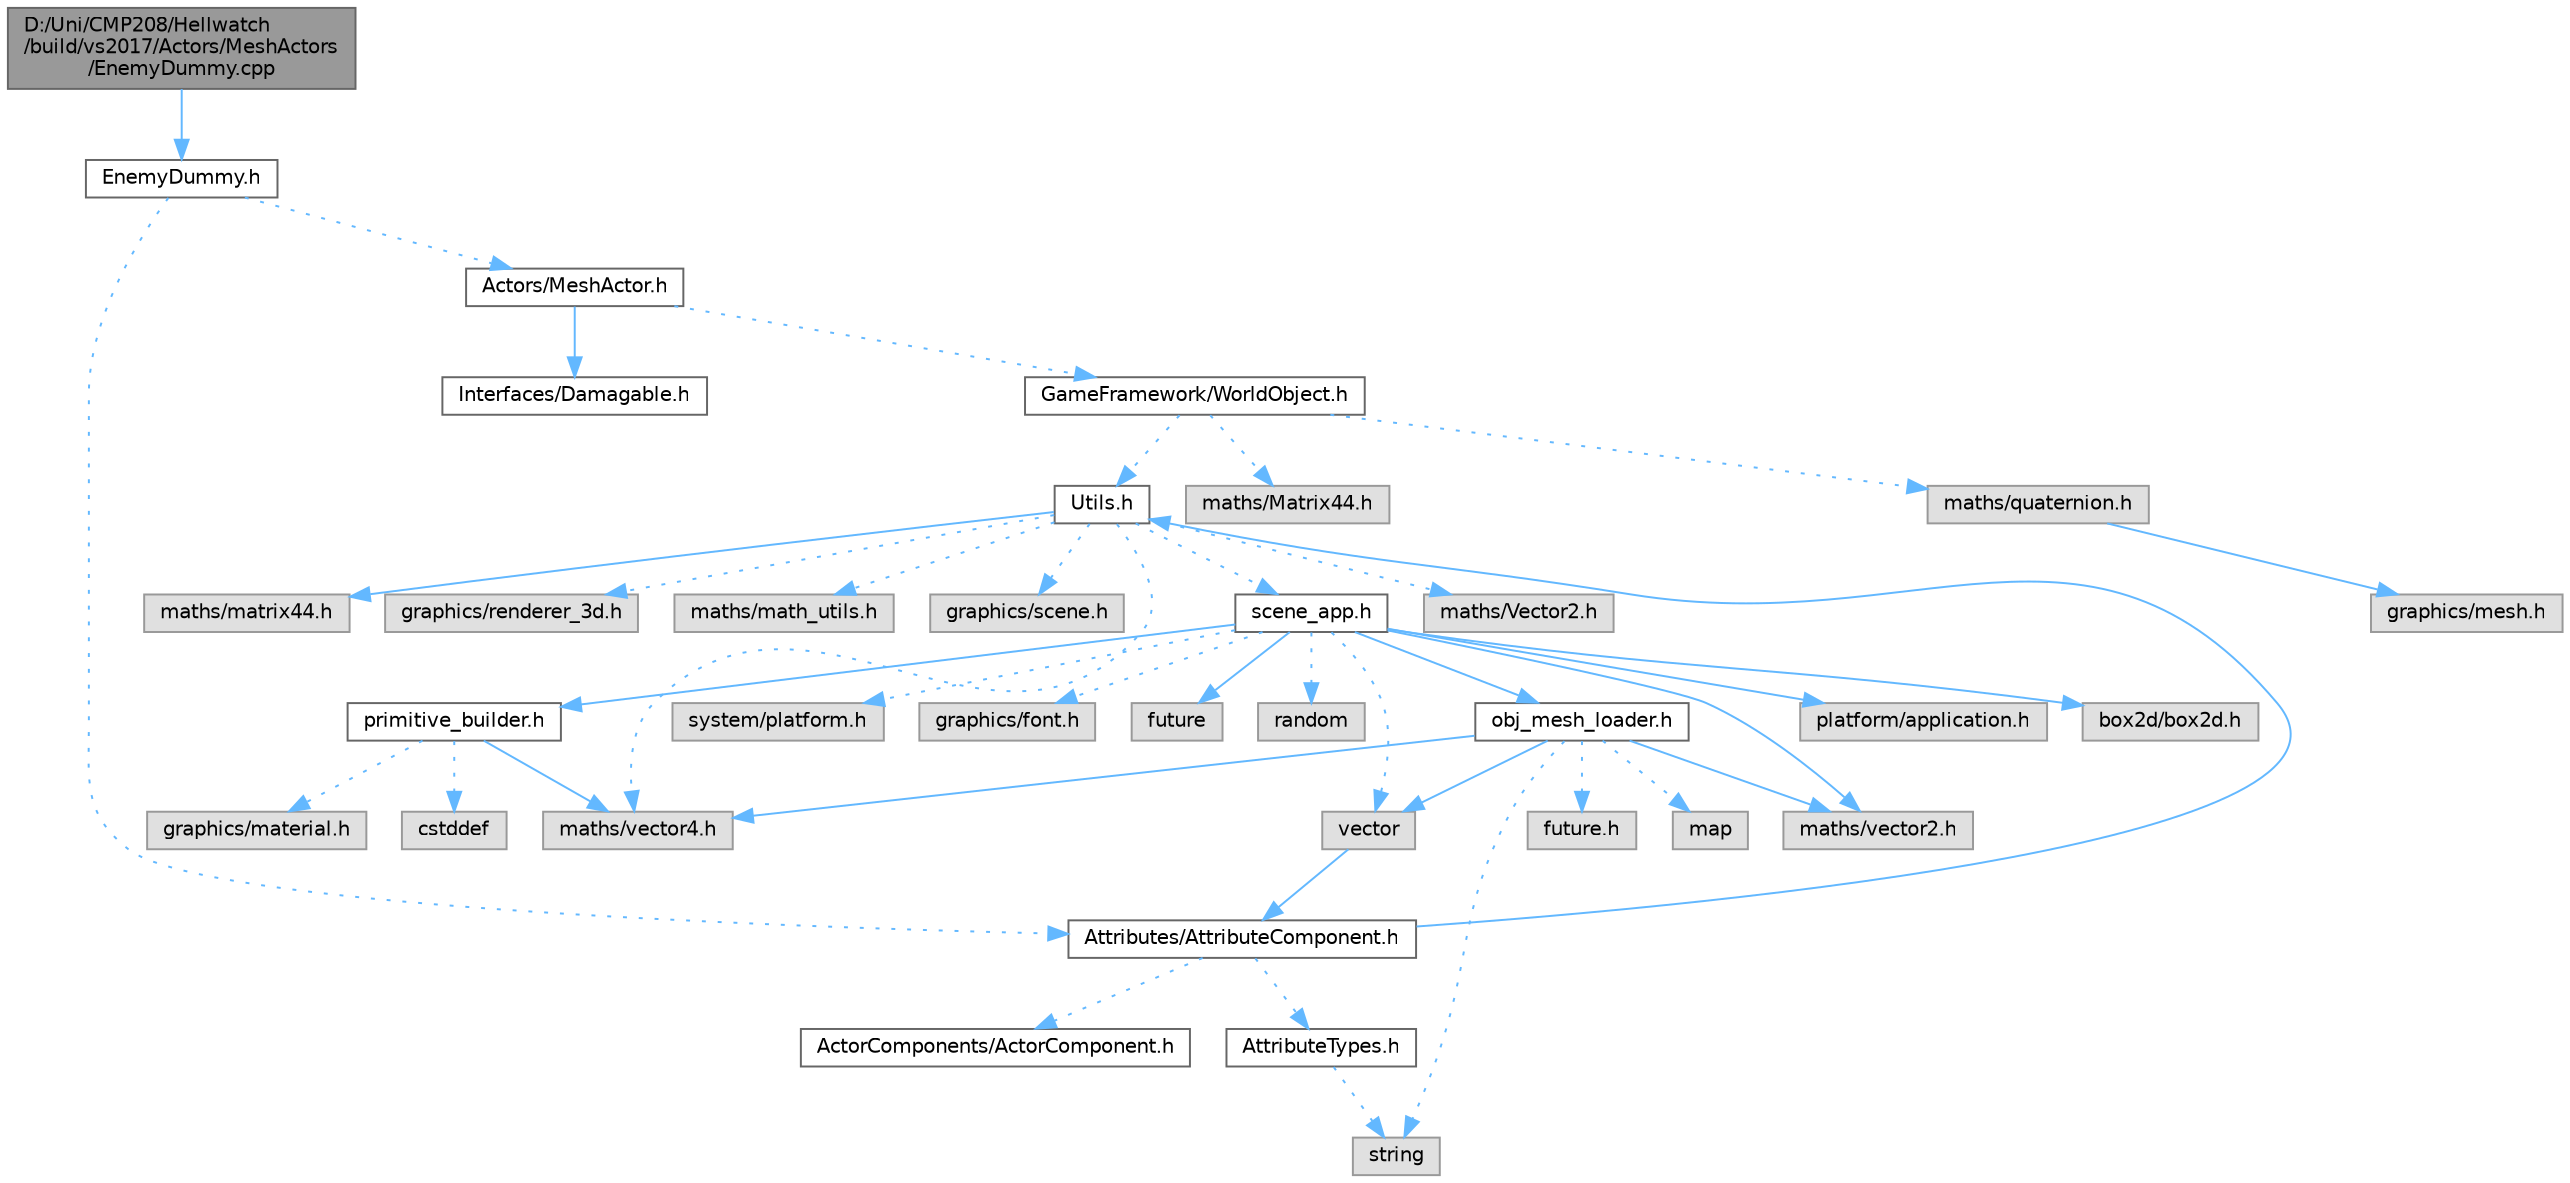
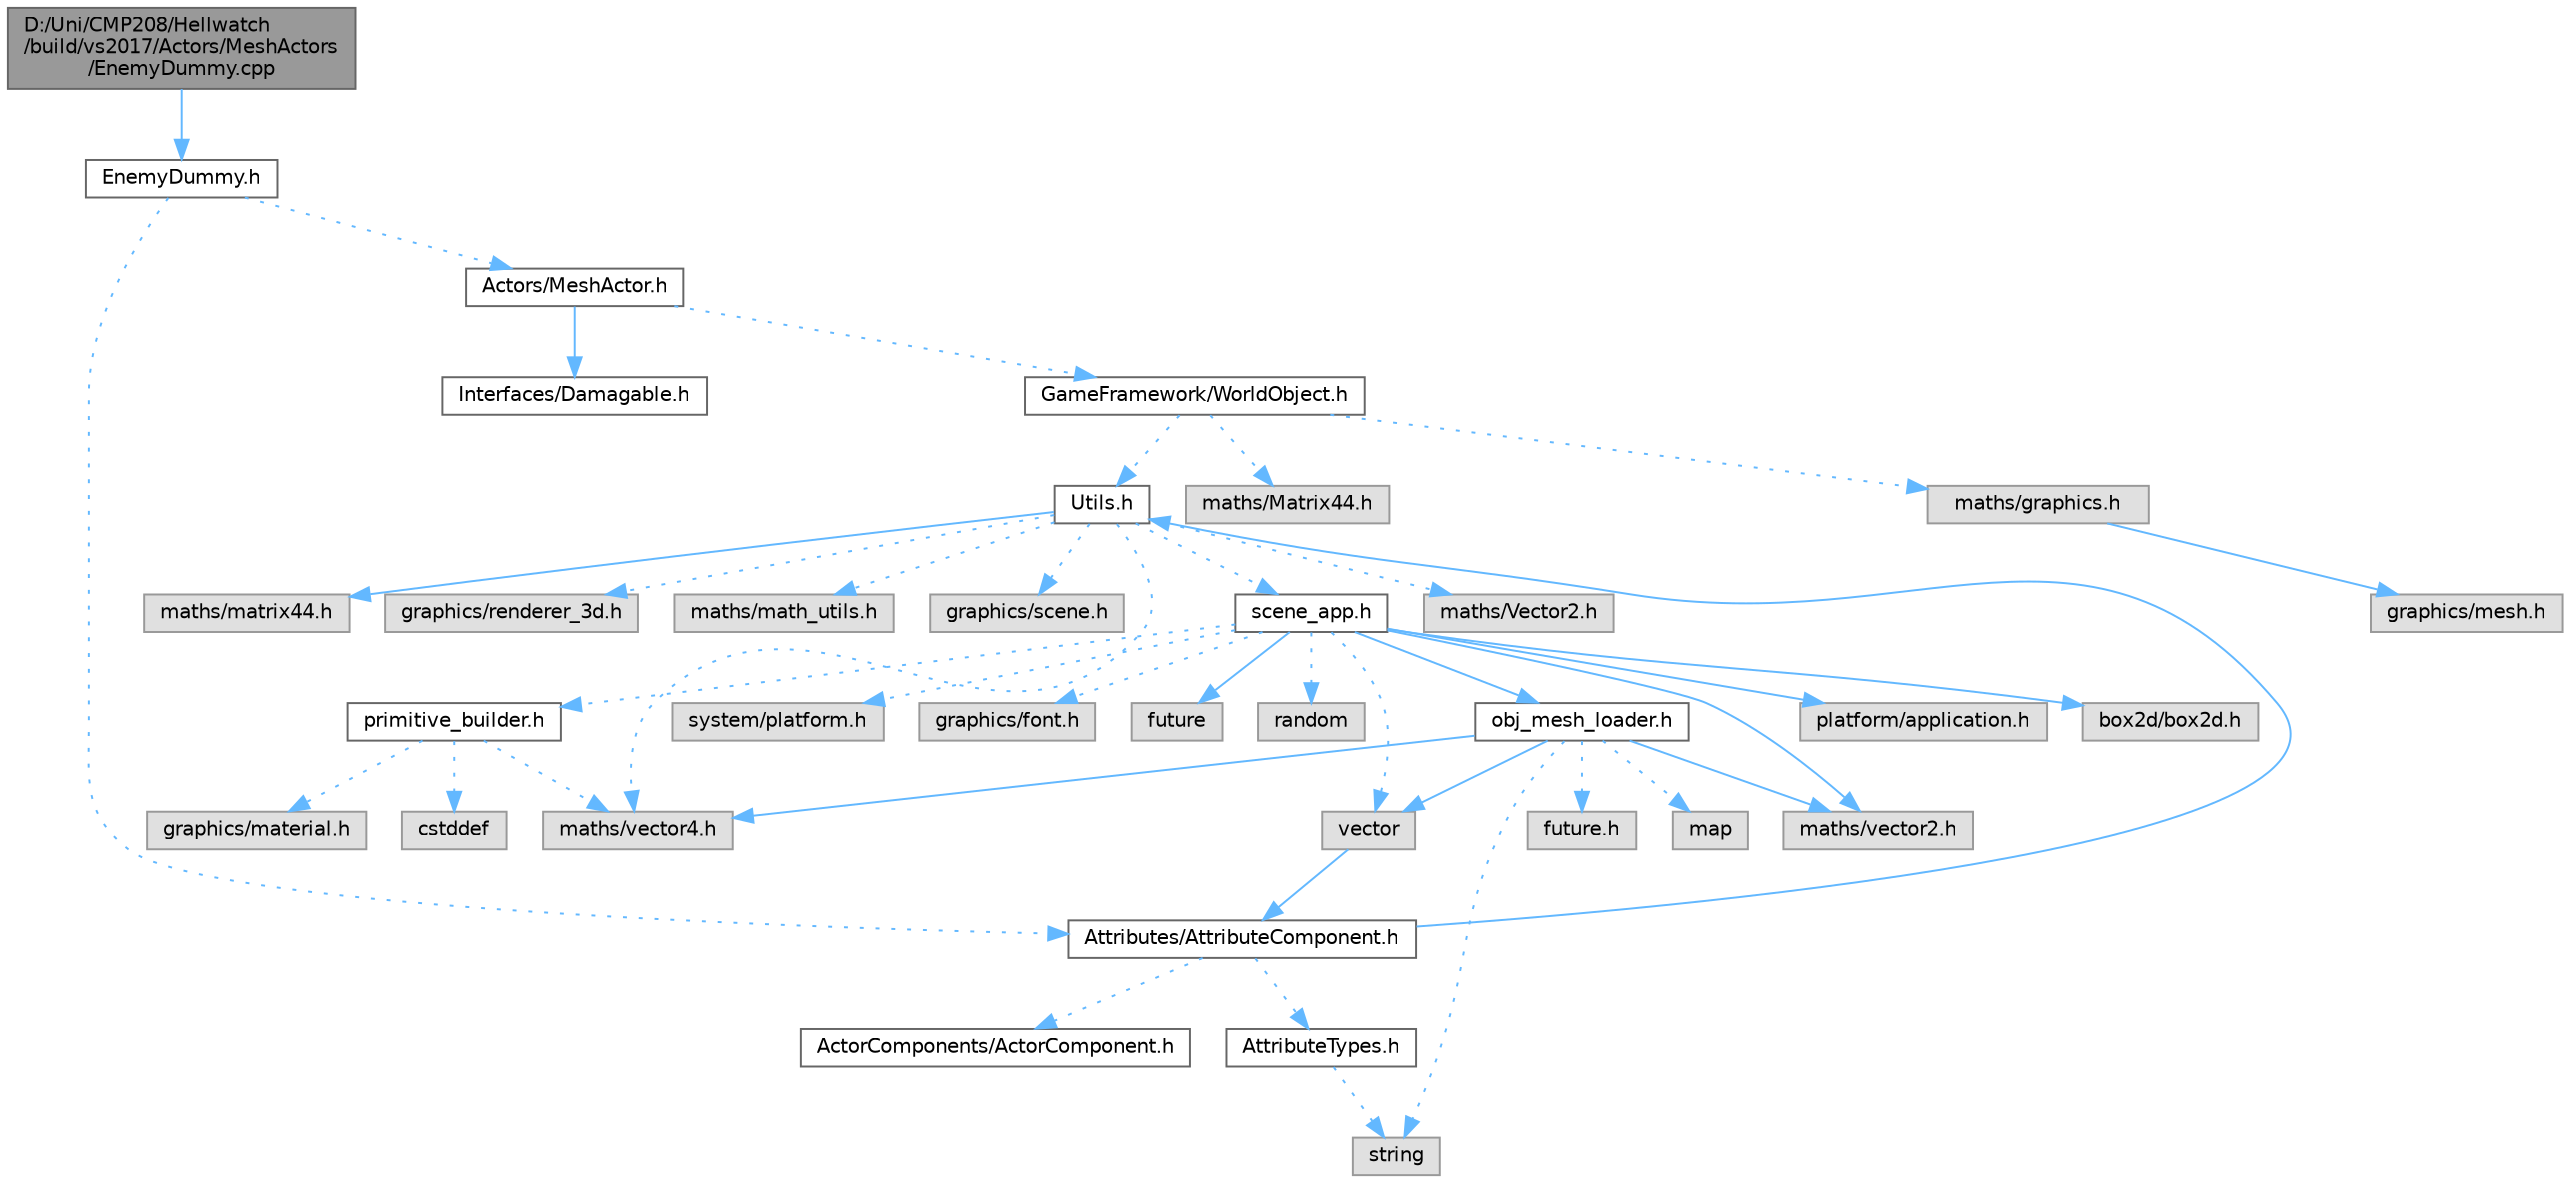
node "maths/quaternion.h": label "maths/quaternion.h" -> "maths/graphics.h"
edge "scene_app.h" -> "primitive_builder.h": style solid -> dotted
edge "primitive_builder.h" -> "maths/vector4.h": style solid -> dotted
